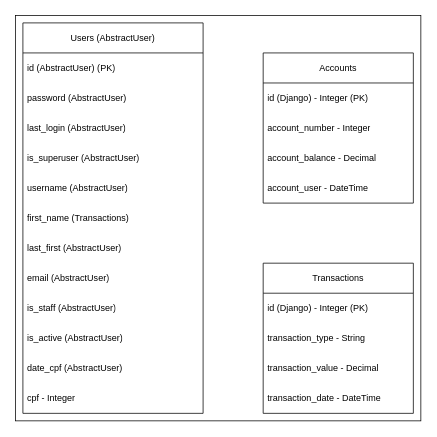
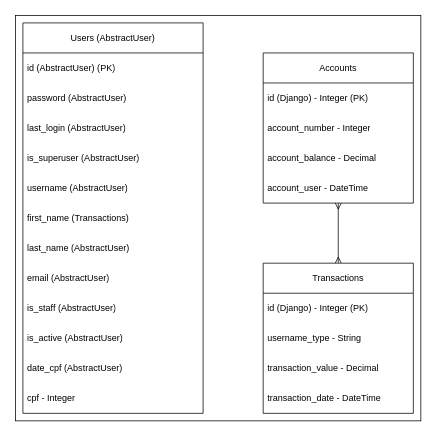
edge "Accounts" -- "Transactions": added
node "last_first (AbstractUser)": label "last_first (AbstractUser)" -> "last_name (AbstractUser)"
node "transaction_type - String": label "transaction_type - String" -> "username_type - String"
